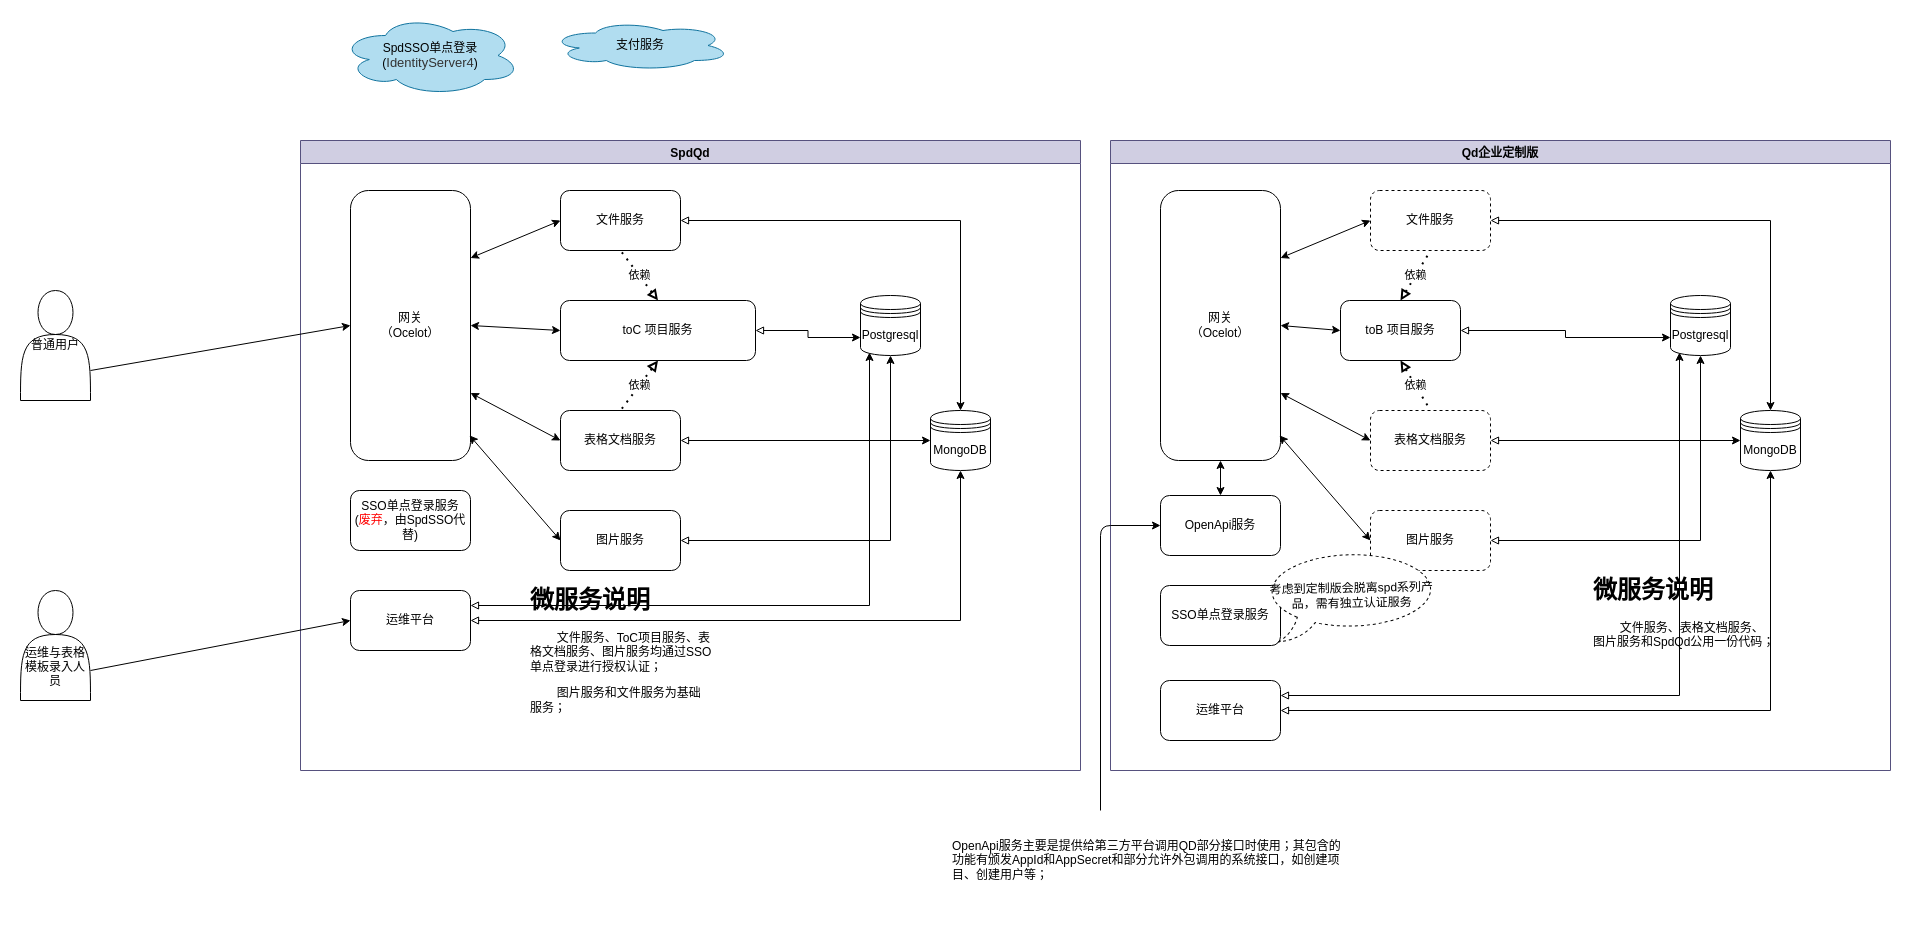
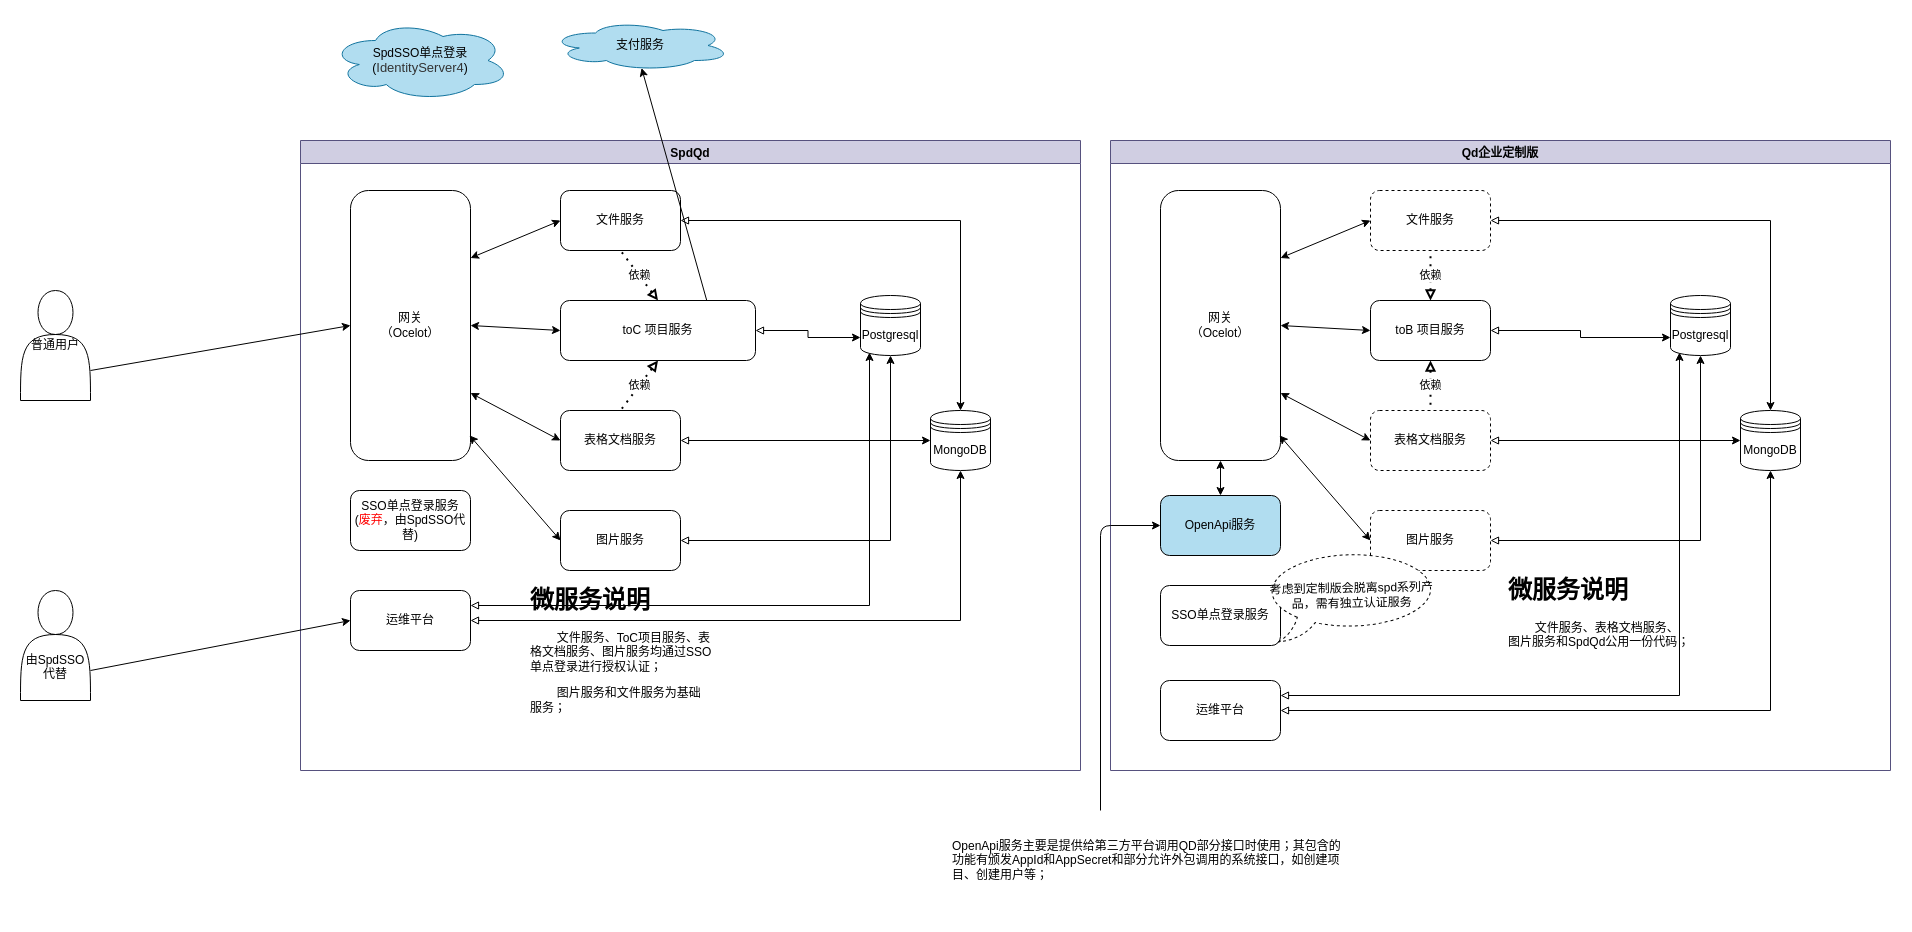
node "SpdSSO单点登录 (IdentityServer4)": moved (431, 56) -> (421, 61)
edge "toC 项目服务" -> "支付服务": added
node "toB 项目服务": moved (1401, 331) -> (1431, 331)
node "OpenApi服务": fillcolor #ffffff -> #b1ddf0
node "微服务说明 文件服务、表格文档服务、图片服务和SpdQd公用一份代码；": moved (1684, 641) -> (1599, 641)
node "运维与表格模板录入人员": label "运维与表格模板录入人员" -> "由SpdSSO代替"
